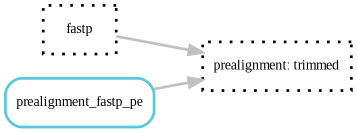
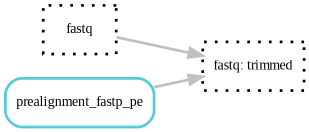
node "fastp": label "fastp" -> "fastq"
node "prealignment: trimmed": label "prealignment: trimmed" -> "fastq: trimmed"
